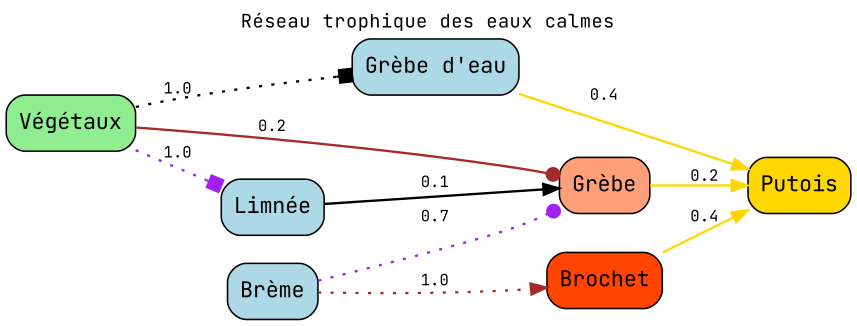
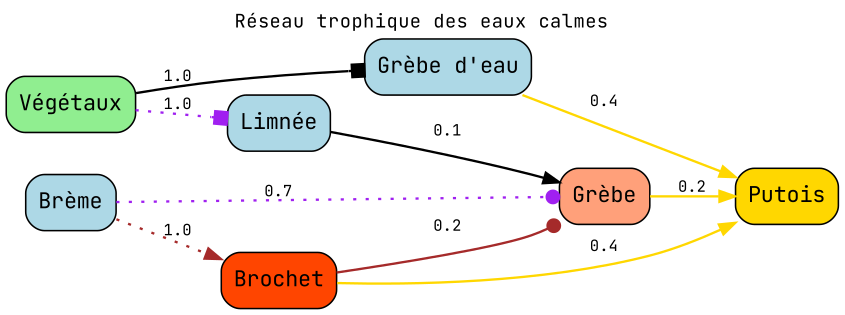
edge "Végétaux" -> "Grèbe d'eau": style dotted -> bold
edge "Végétaux" -> "Grèbe": now "Brochet" -> "Grèbe"
